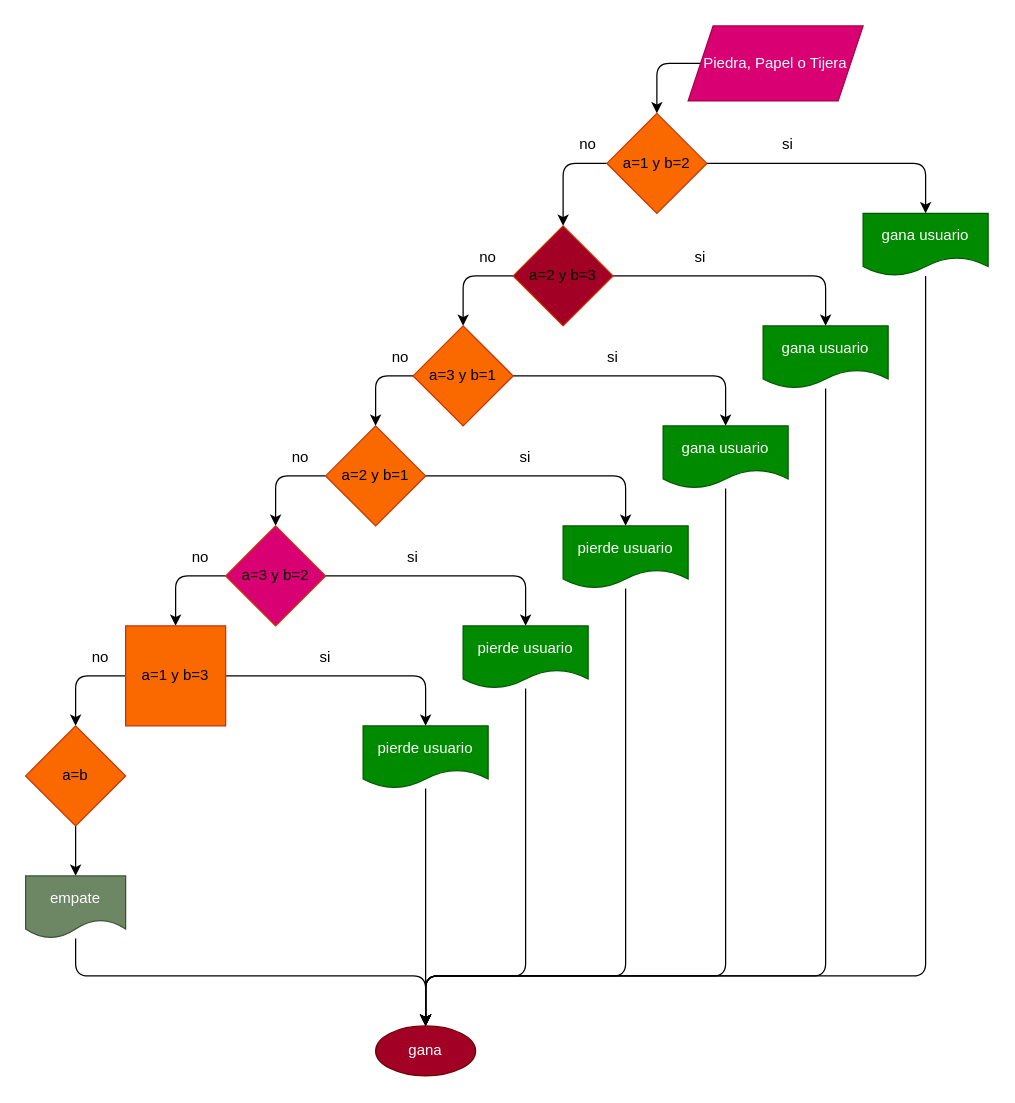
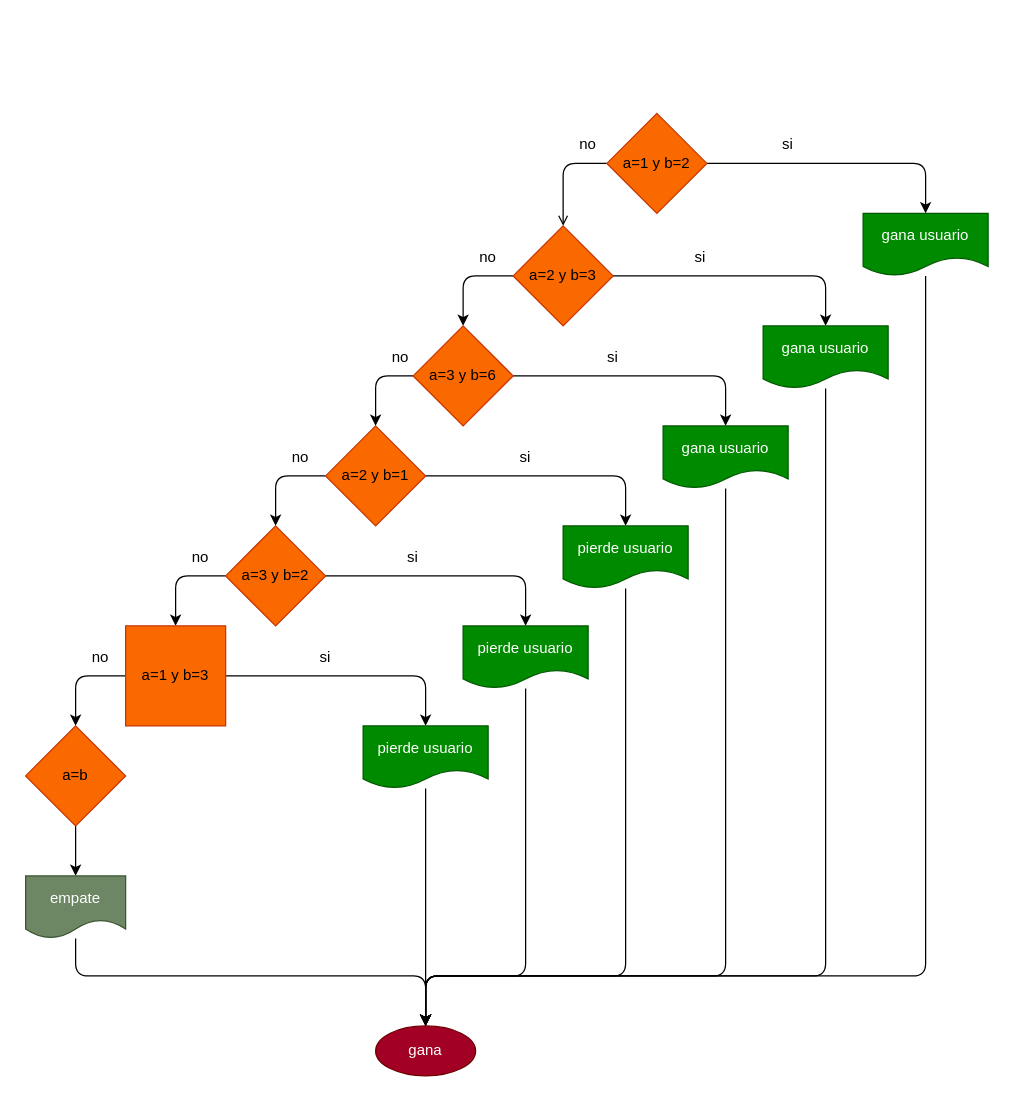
node "Piedra, Papel o Tijera": removed
edge "Piedra, Papel o Tijera" -> "a=1 y b=2": removed
edge "a=1 y b=2" -> "a=2 y b=3": arrowhead classic -> open
node "a=2 y b=3": fillcolor #a20025 -> #fa6800
node "a=3 y b=1": label "a=3 y b=1" -> "a=3 y b=6"
node "a=3 y b=2": fillcolor #d80073 -> #fa6800
